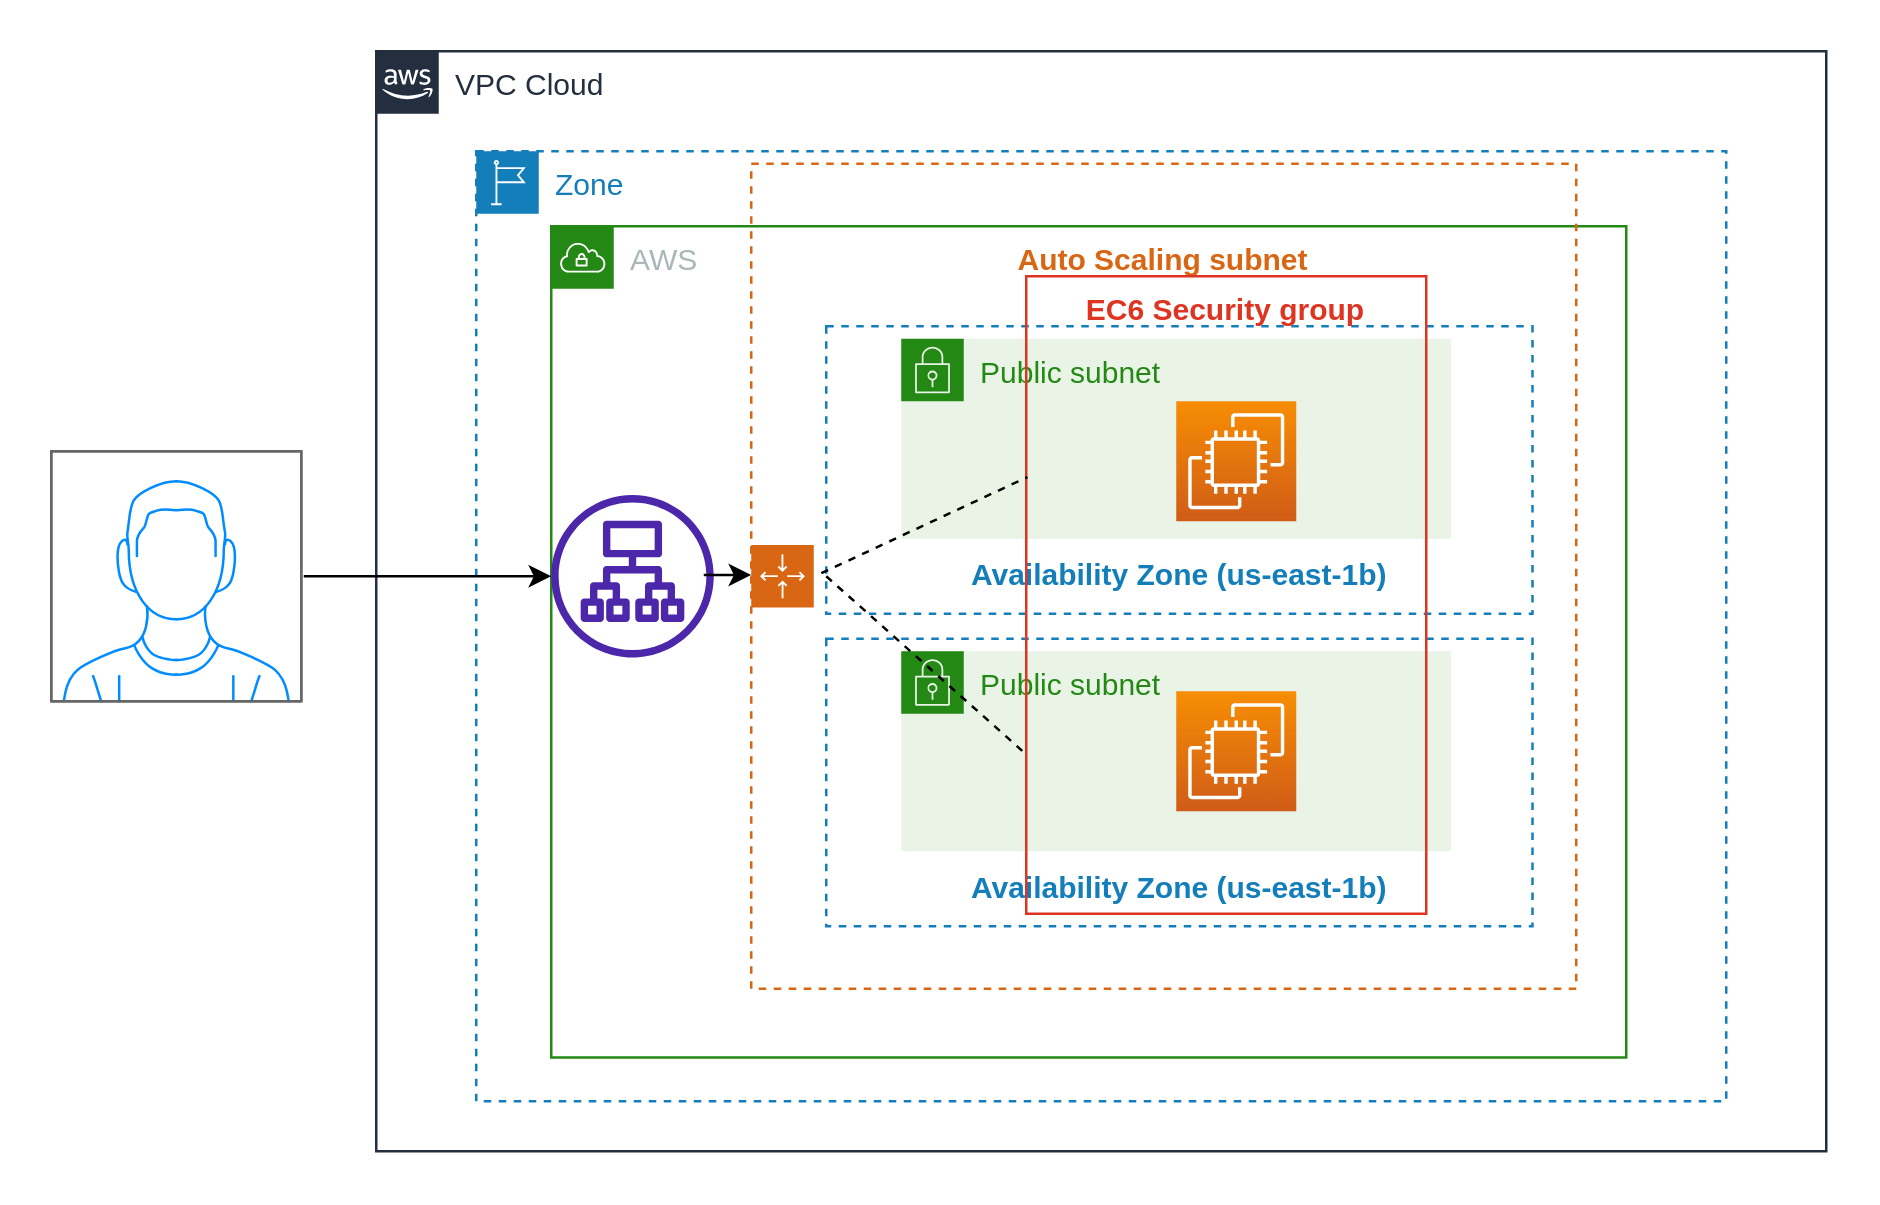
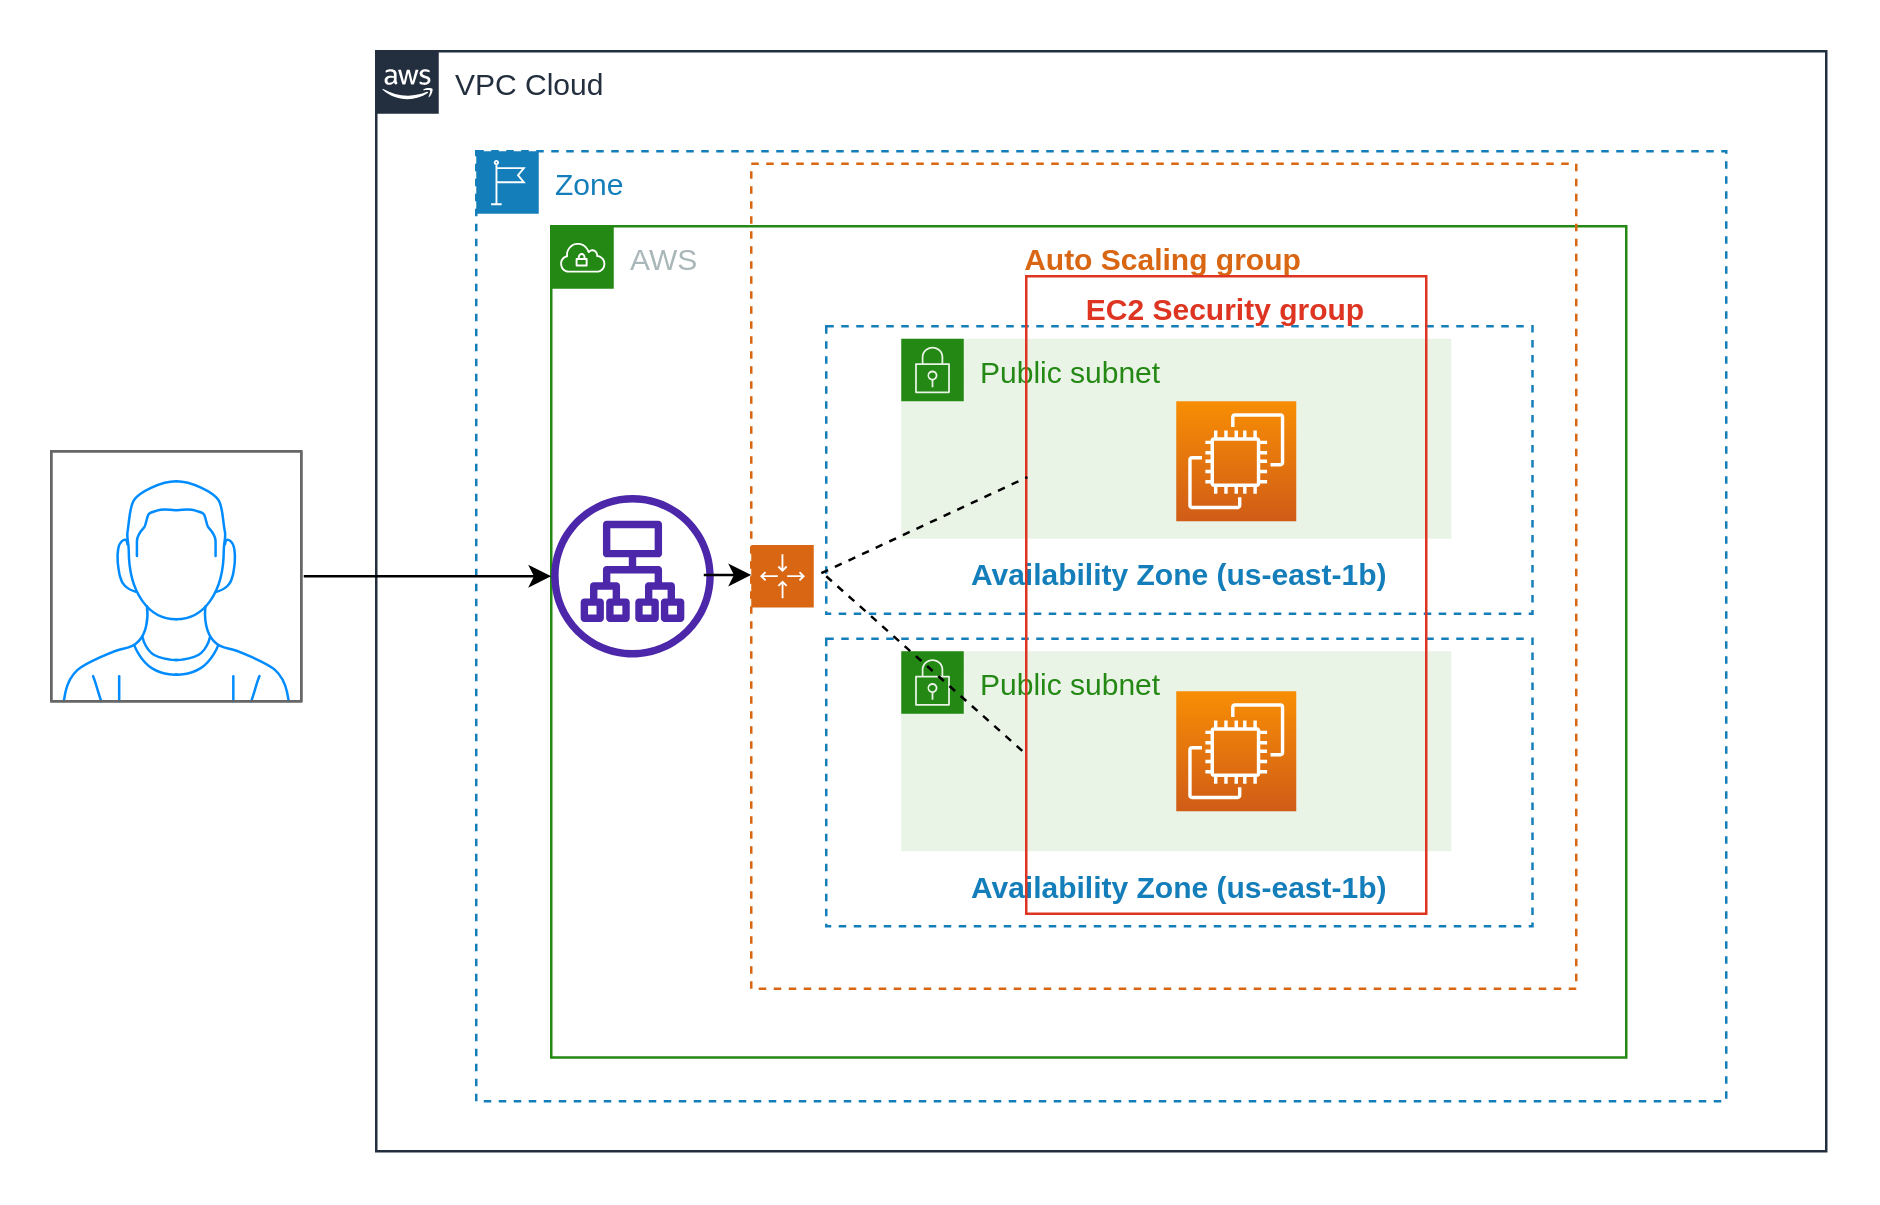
node "Auto Scaling subnet": label "Auto Scaling subnet" -> "Auto Scaling group"
node "EC6 Security group": label "EC6 Security group" -> "EC2 Security group"
